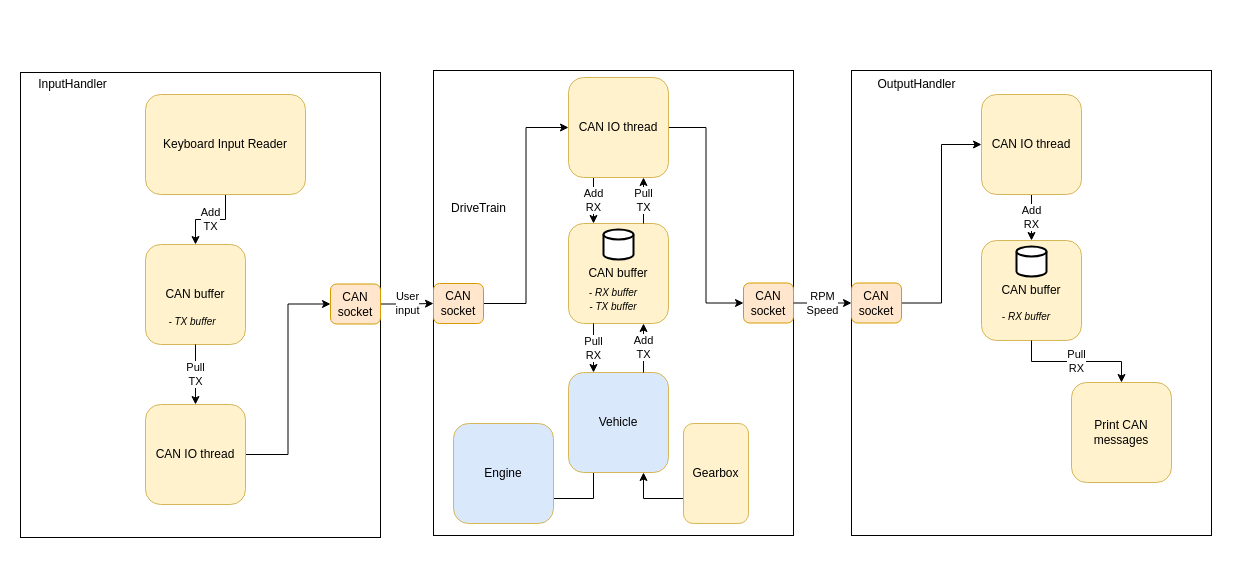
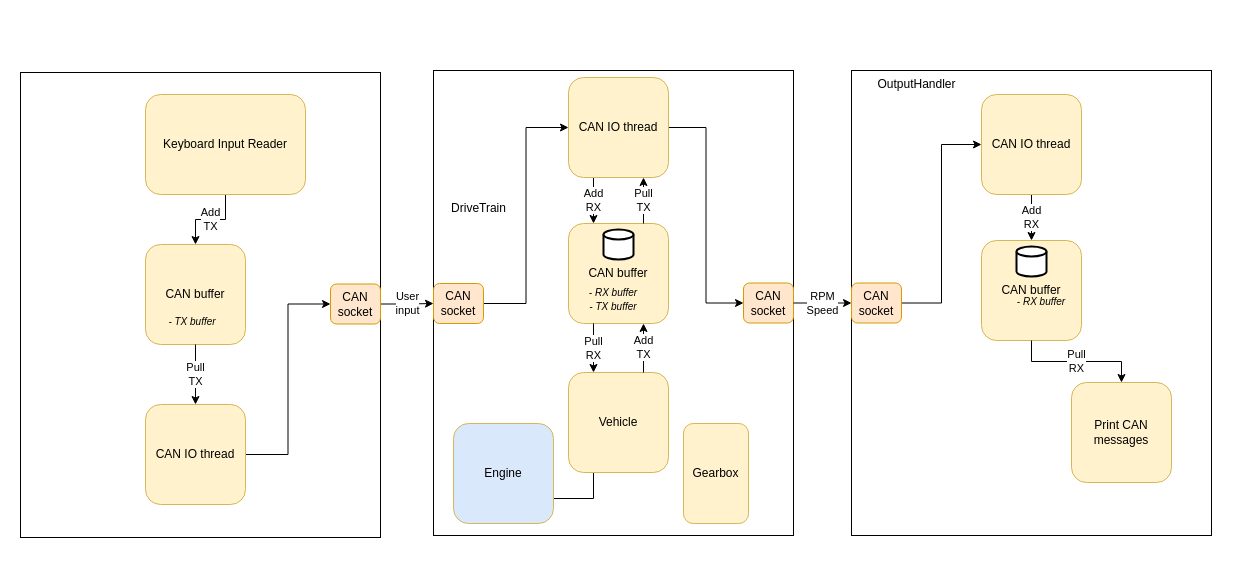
node "InputHandler": removed
node "- RX buffer": moved (1027, 324) -> (1042, 309)
node "Vehicle": fillcolor #dae8fc -> #fff2cc
edge "Gearbox" -> "Vehicle": removed
